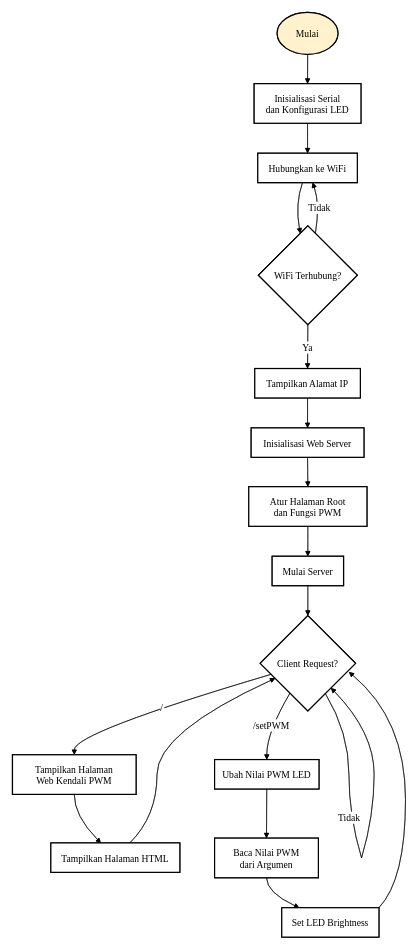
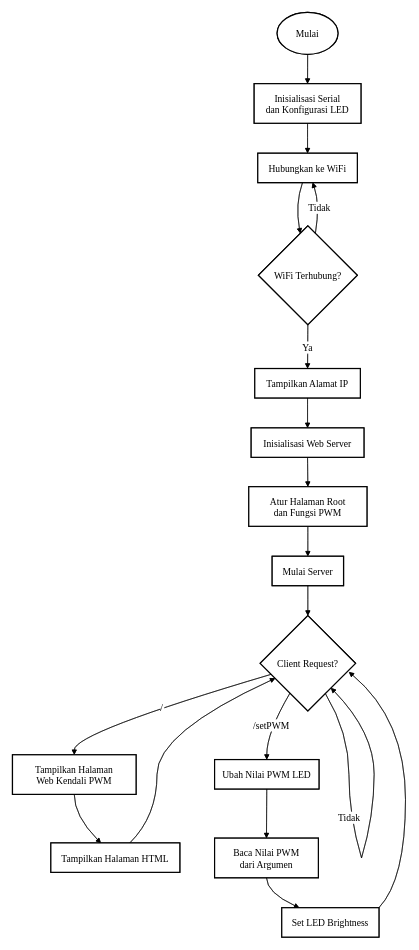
node "Mulai": fillcolor #fff2cc -> #ffffff
